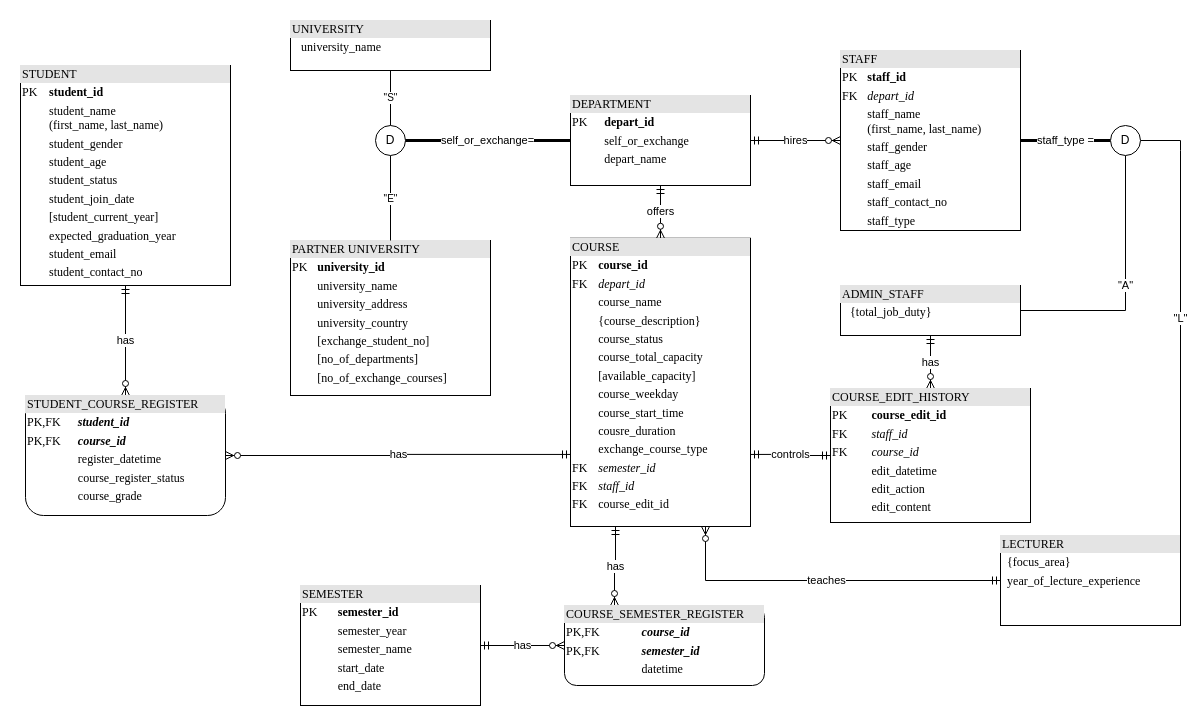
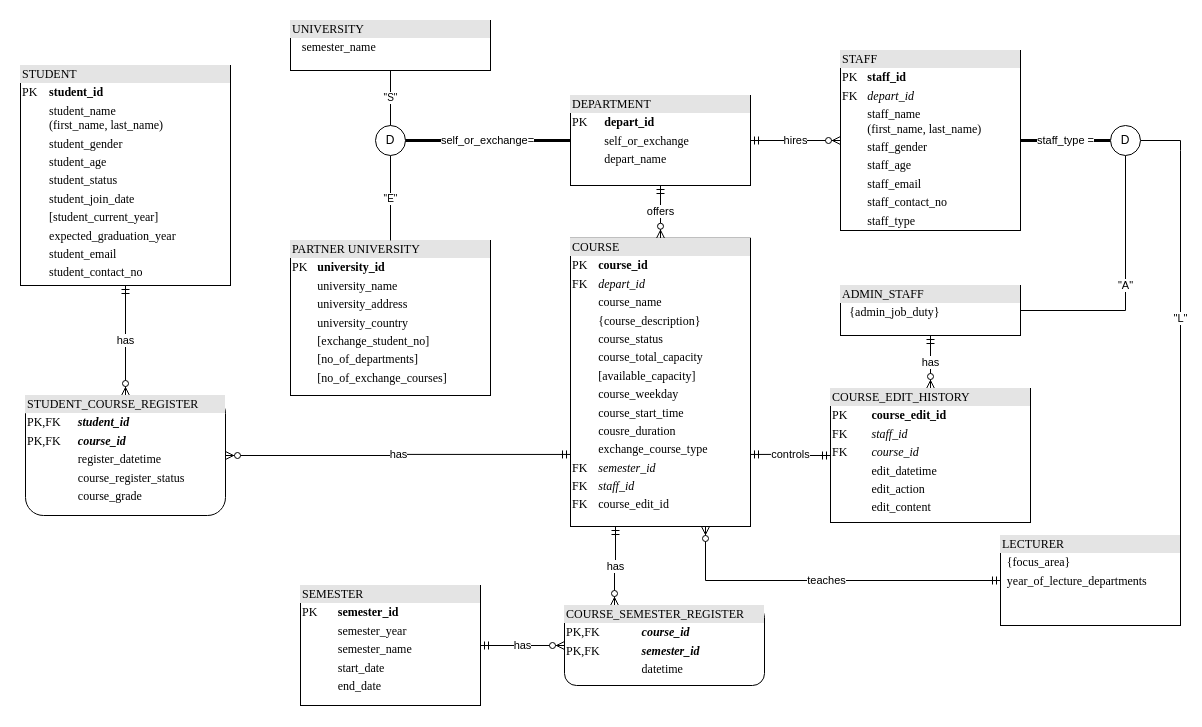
node "UNIVERSITY university_name": label "UNIVERSITY university_name" -> "UNIVERSITY semester_name"
node "ADMIN_STAFF {total_job_duty}": label "ADMIN_STAFF {total_job_duty}" -> "ADMIN_STAFF {admin_job_duty}"
node "LECTURER {focus_area} year_of_lecture_experience": label "LECTURER {focus_area} year_of_lecture_experience" -> "LECTURER {focus_area} year_of_lecture_departments"
